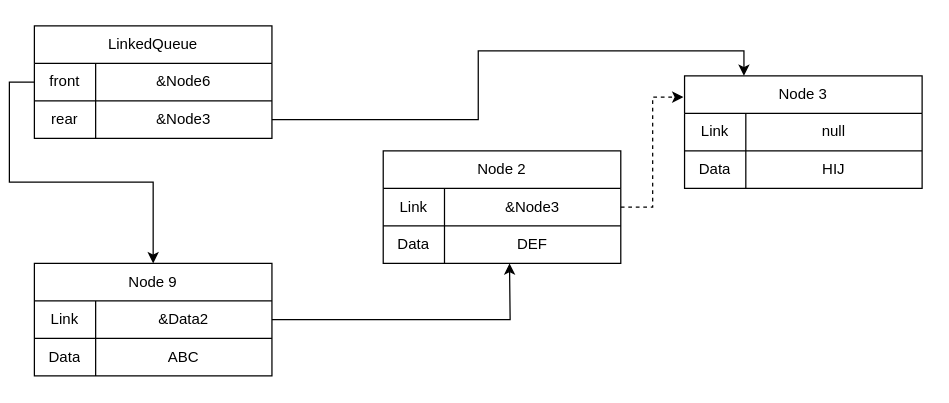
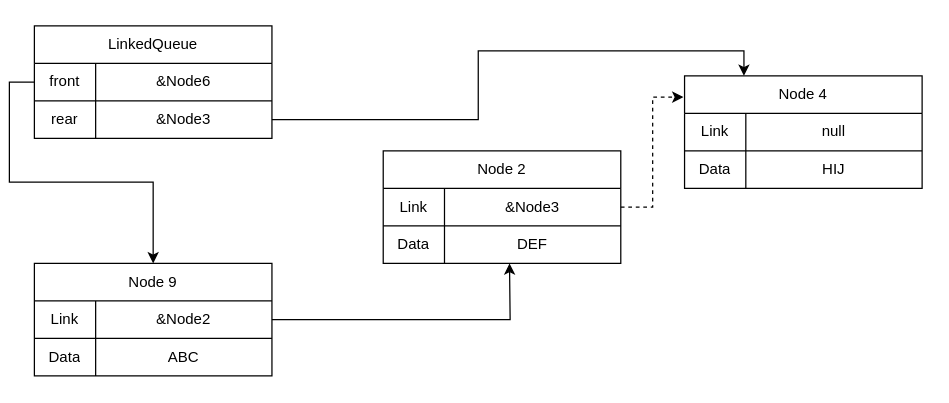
node "Node 3": label "Node 3" -> "Node 4"
node "&Data2": label "&Data2" -> "&Node2"
